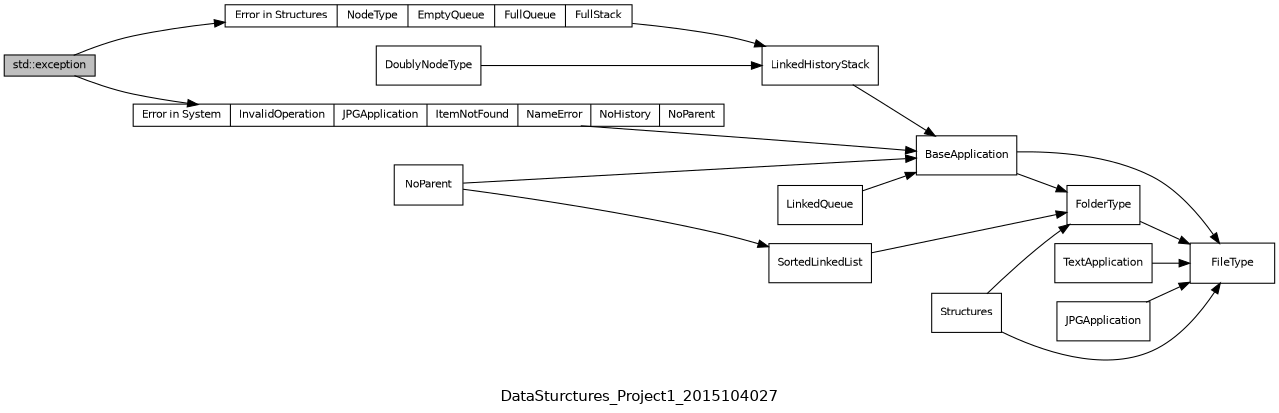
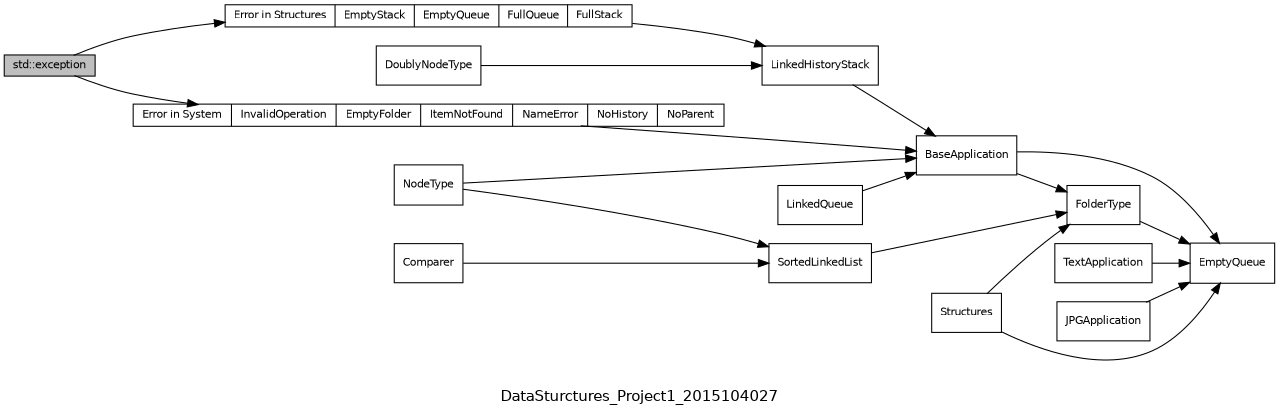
node "Error in Structures": text "NodeType" -> "EmptyStack"
node "Error in System": text "JPGApplication" -> "EmptyFolder"
node "NoParent": label "NoParent" -> "NodeType"
node "Comparer": added
node "FileType": label "FileType" -> "EmptyQueue"
